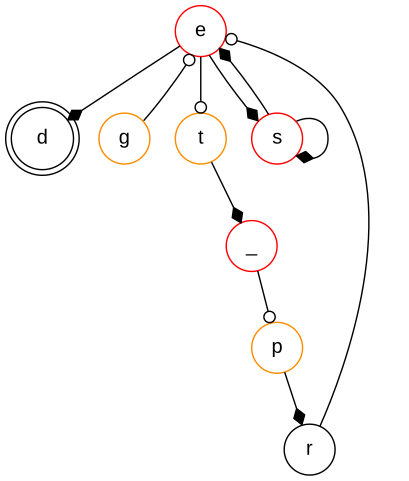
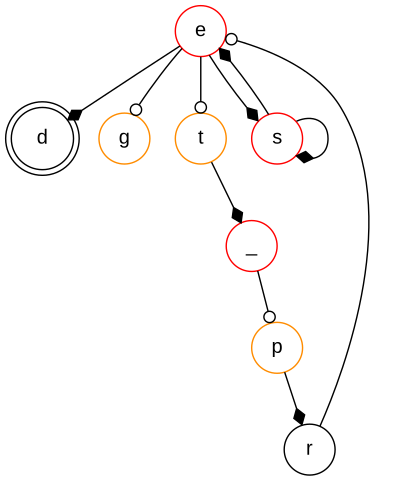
edge "g" -> "e": reversed
